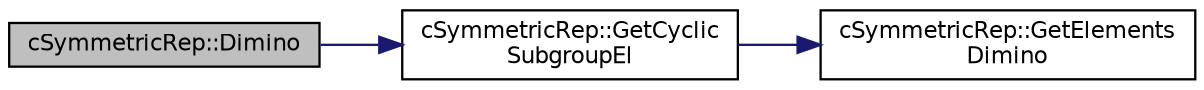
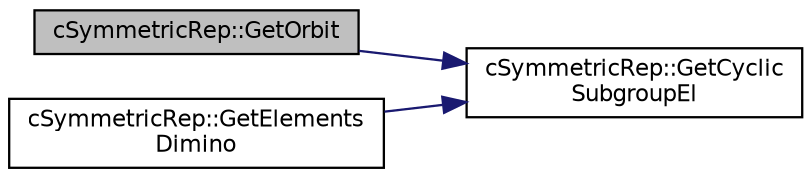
node "cSymmetricRep::Dimino": label "cSymmetricRep::Dimino" -> "cSymmetricRep::GetOrbit"
edge "cSymmetricRep::GetCyclic SubgroupEl" -> "cSymmetricRep::GetElements Dimino": reversed
